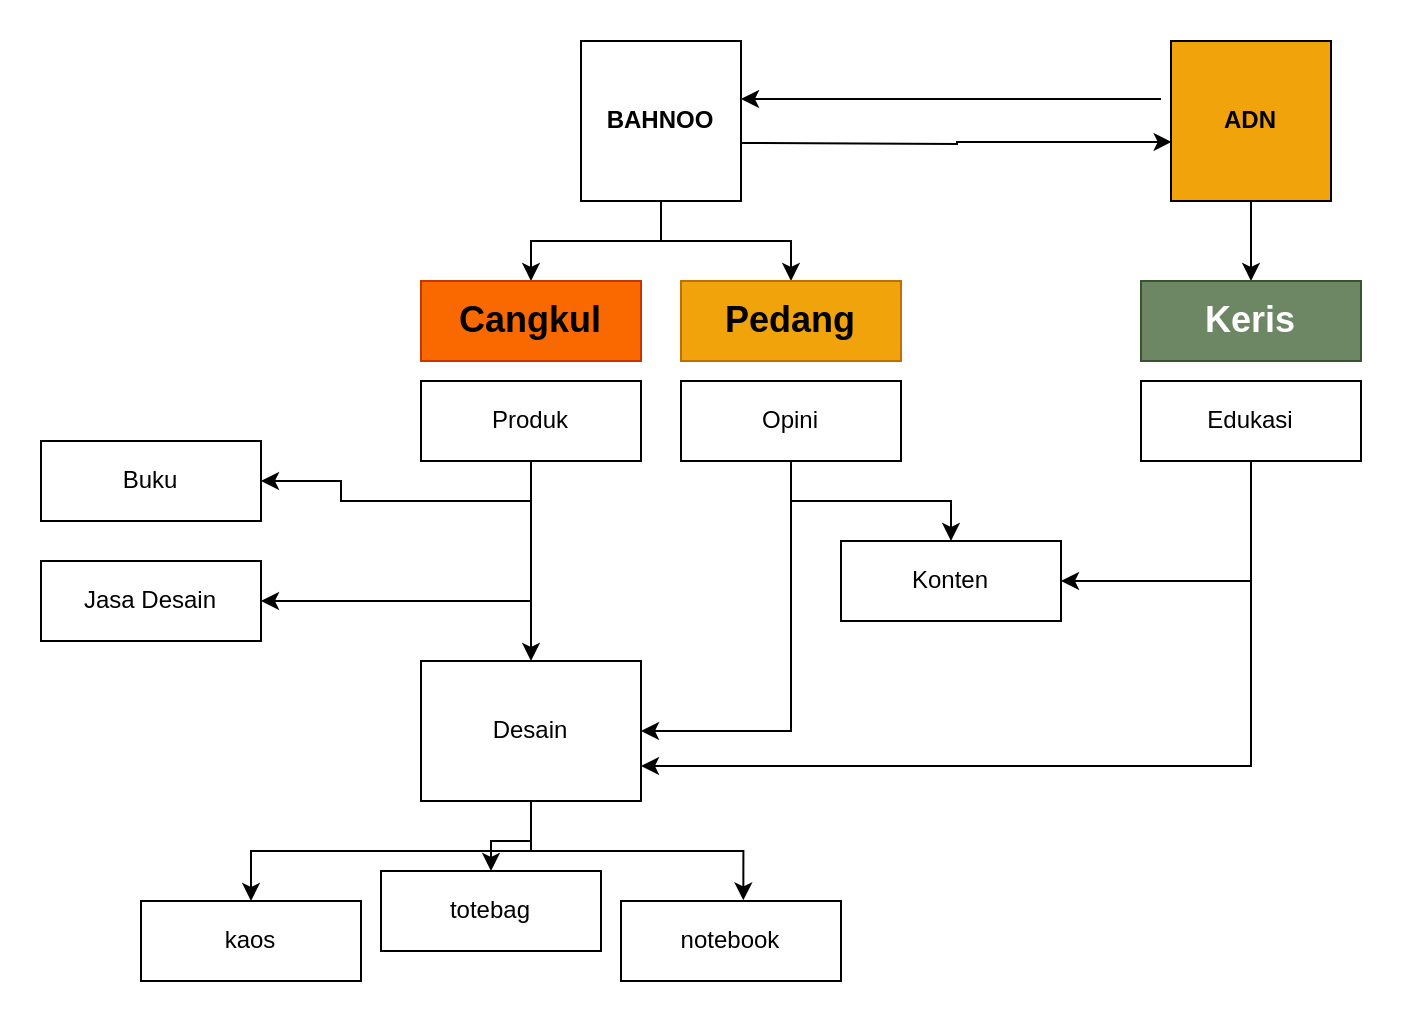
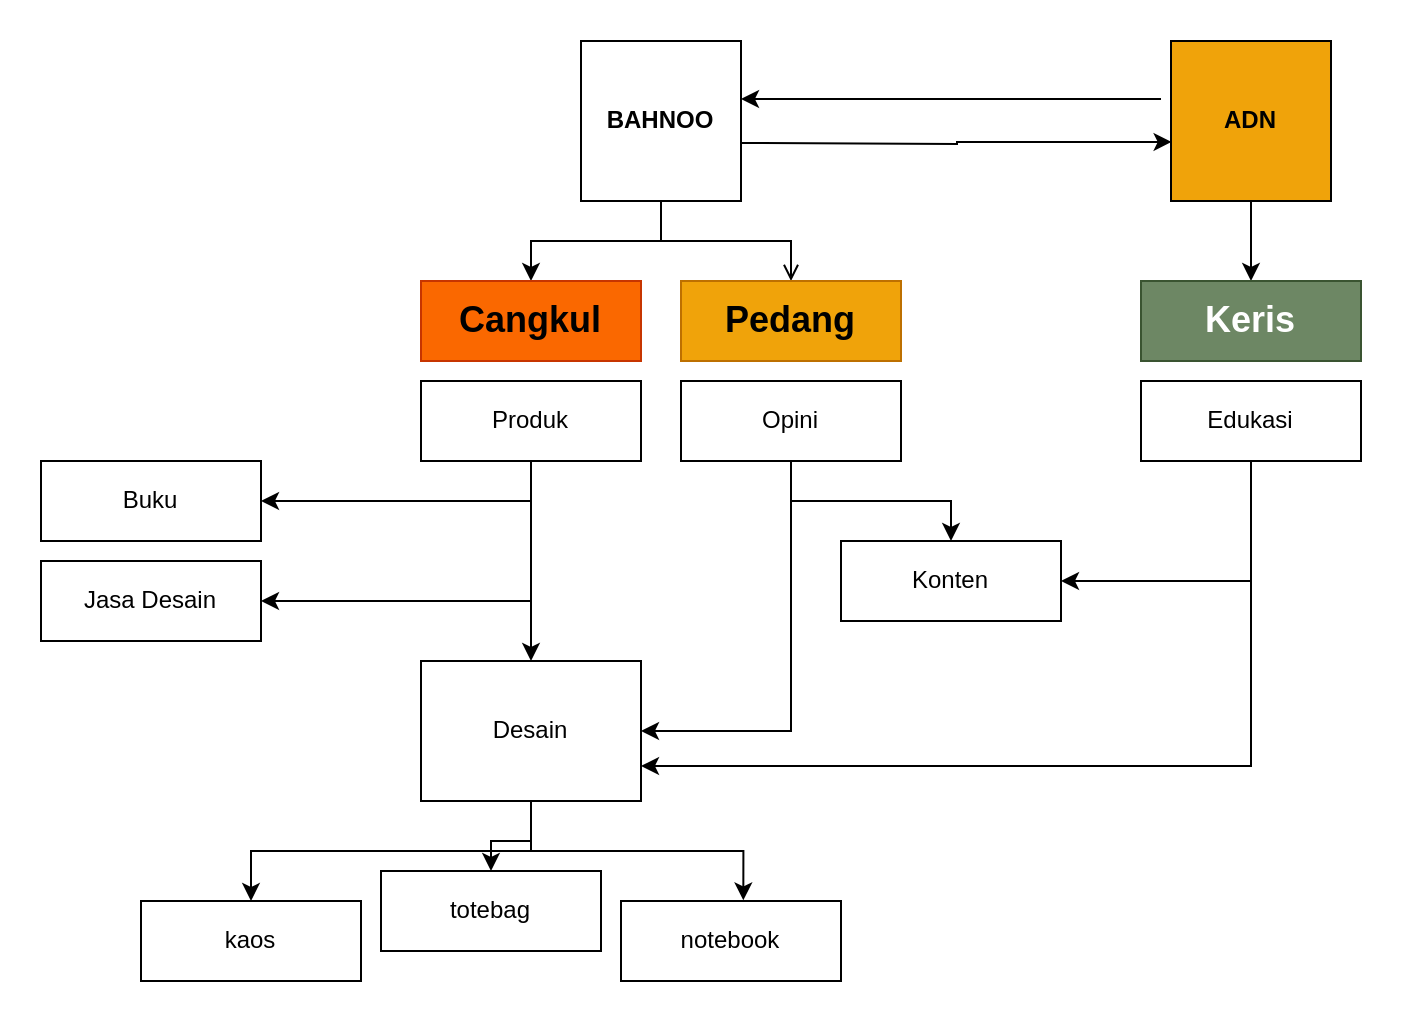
edge "BAHNOO" -> "Pedang": arrowhead classic -> open
node "Buku": moved (151, 481) -> (151, 501)
